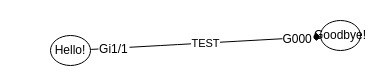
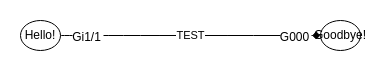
node "Hello!": moved (71, 51) -> (41, 36)
